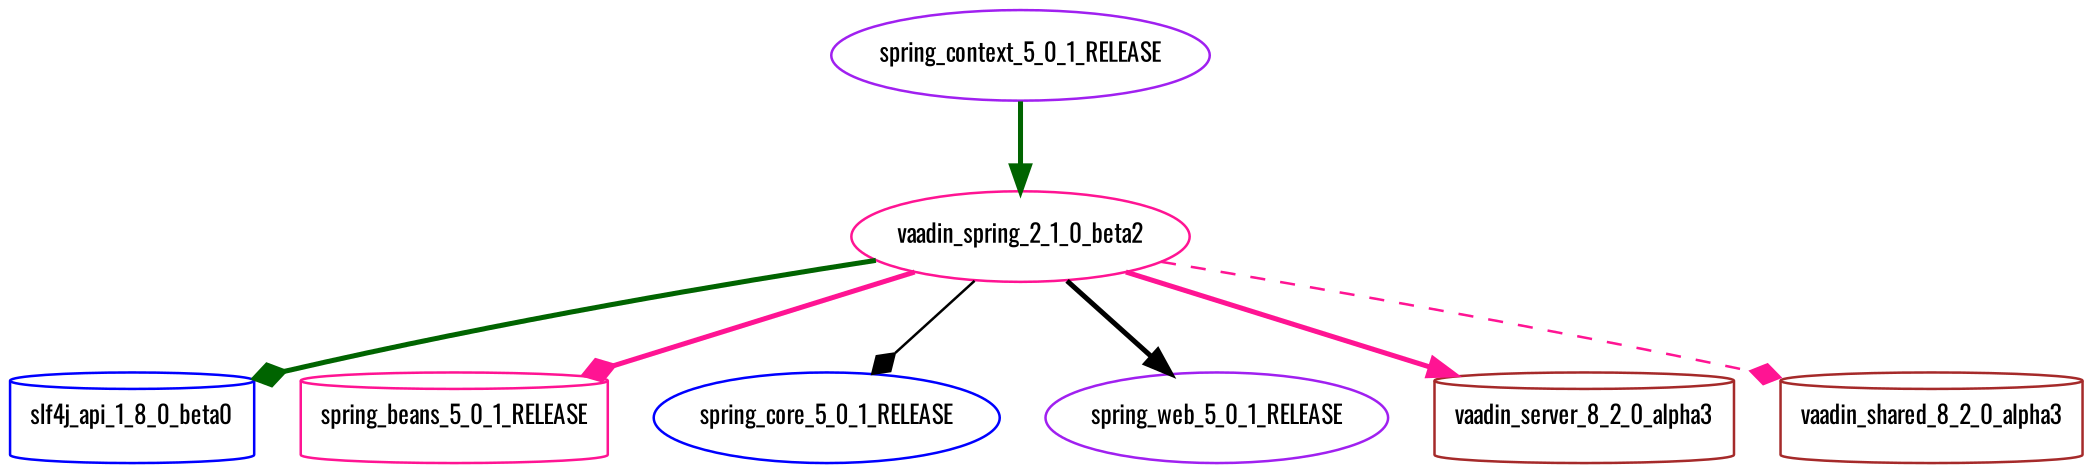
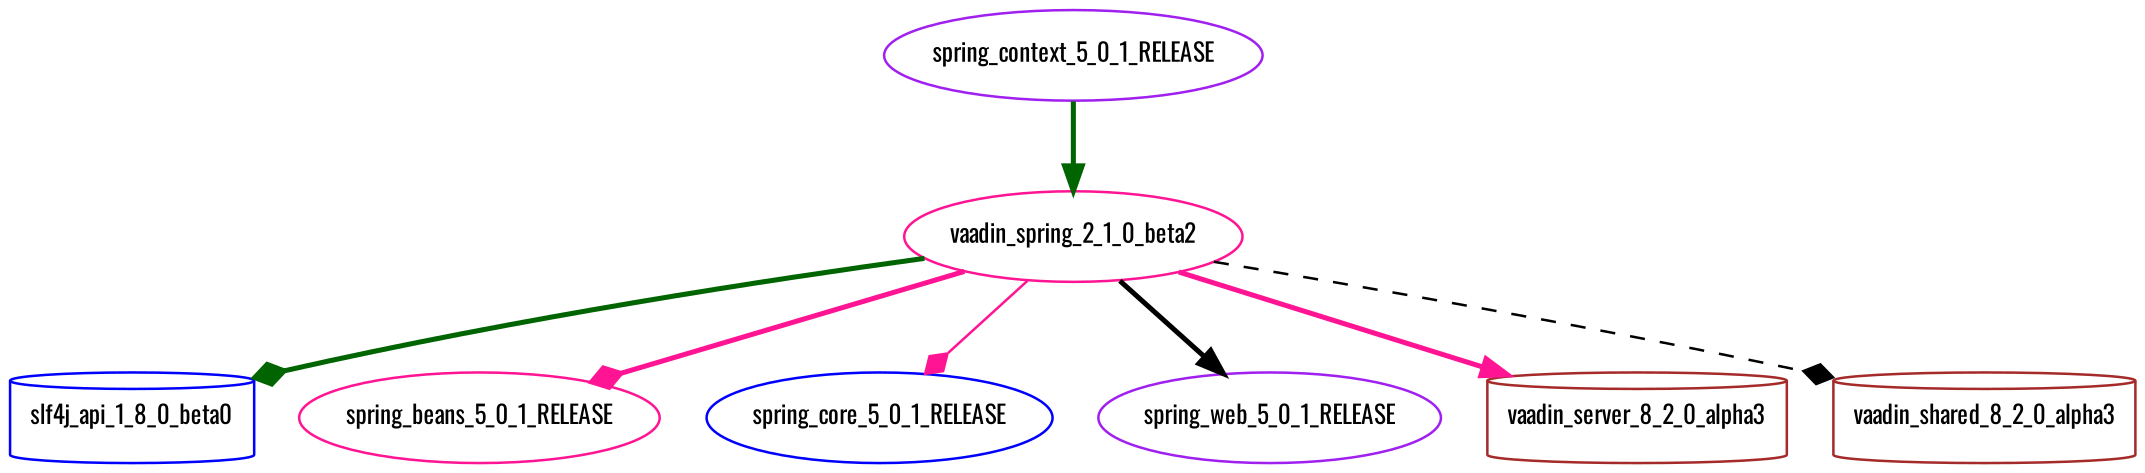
edge "vaadin_spring_2_1_0_beta2" -> "vaadin_shared_8_2_0_alpha3": color deeppink -> black
edge "vaadin_spring_2_1_0_beta2" -> "spring_core_5_0_1_RELEASE": color black -> deeppink
node "spring_beans_5_0_1_RELEASE": shape cylinder -> ellipse
